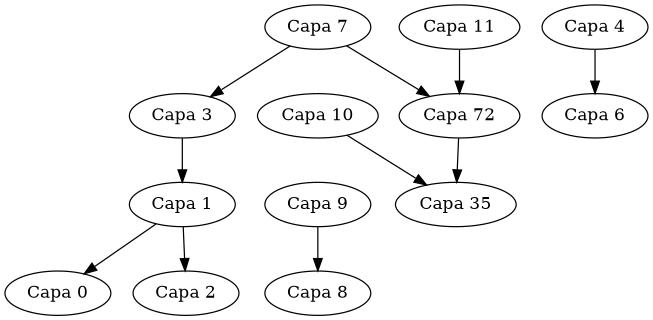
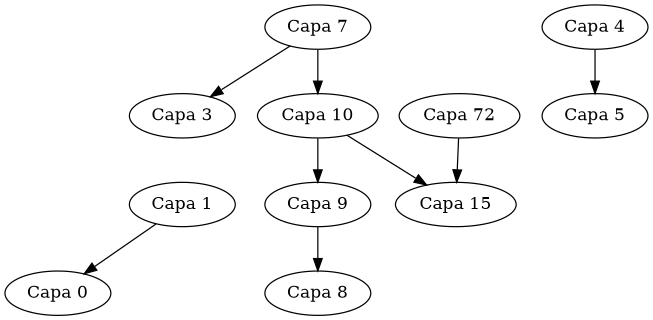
node "Capa 11": removed
edge "Capa 7" -> "Capa 72": now "Capa 7" -> "Capa 10"
node "Capa 6": label "Capa 6" -> "Capa 5"
edge "Capa 3" -> "Capa 1": removed
edge "Capa 10" -> "Capa 9": added
node "Capa 35": label "Capa 35" -> "Capa 15"
node "Capa 2": removed
